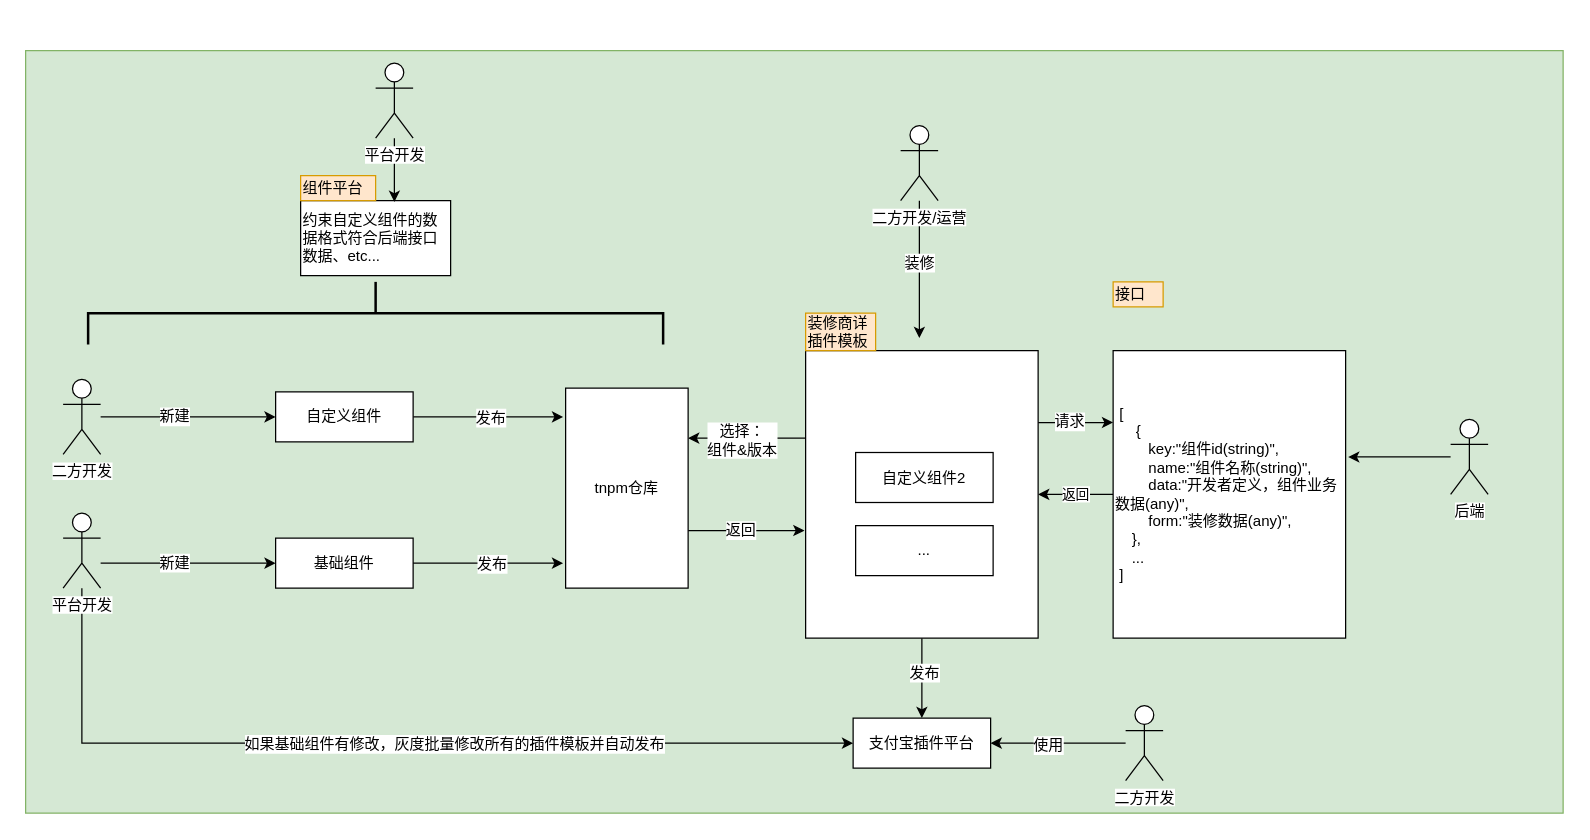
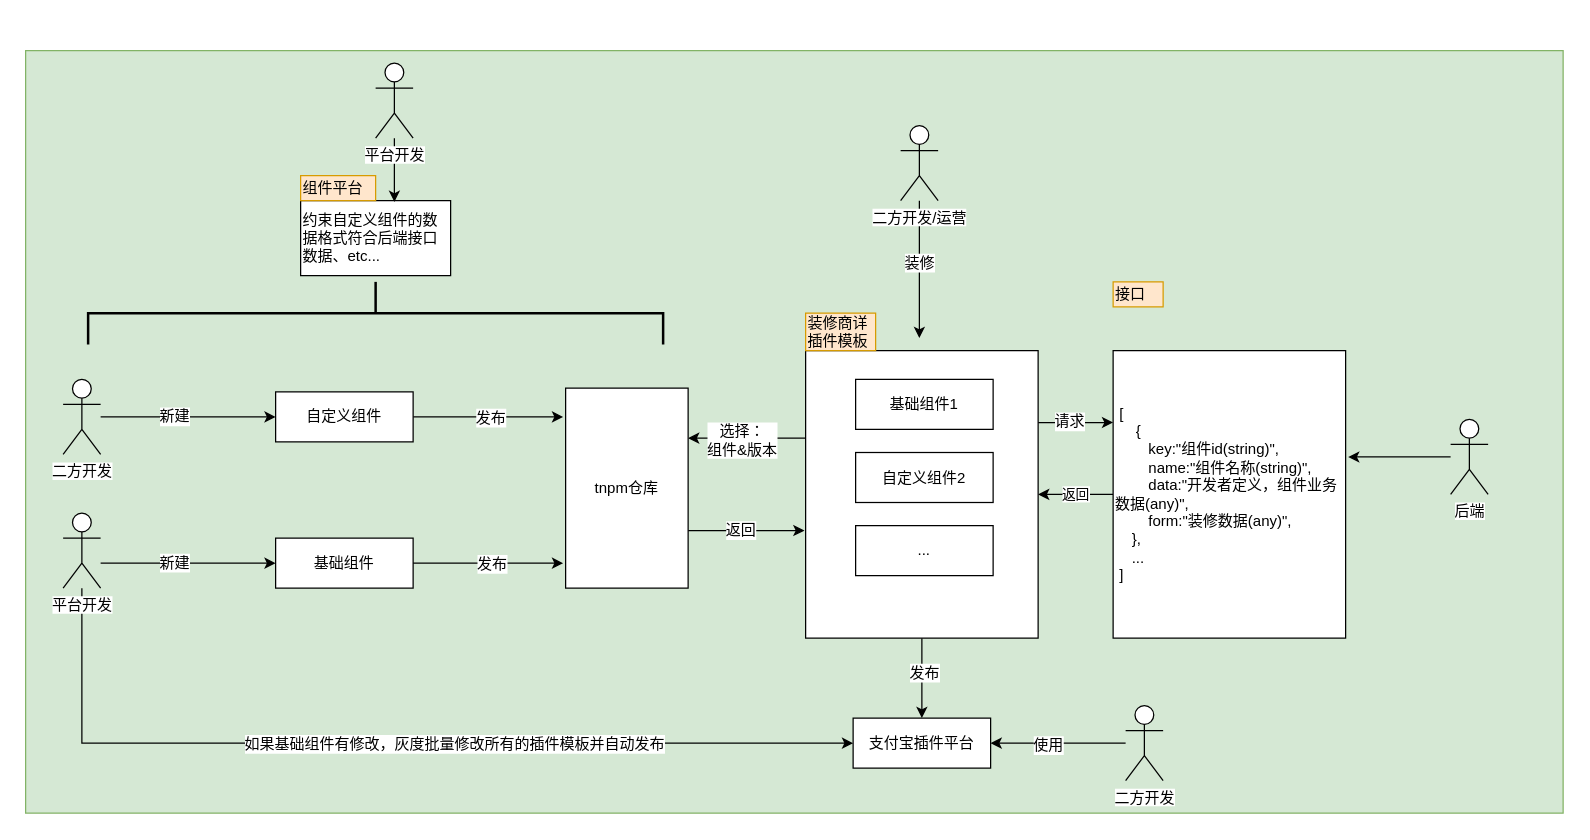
node "基础组件1": added
